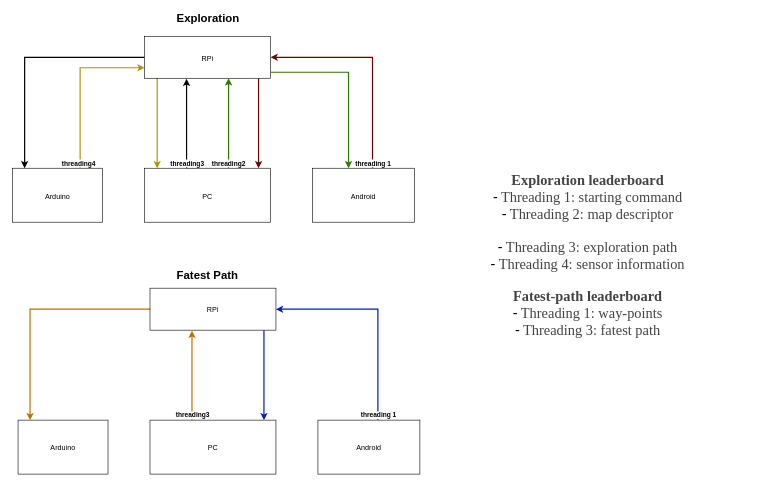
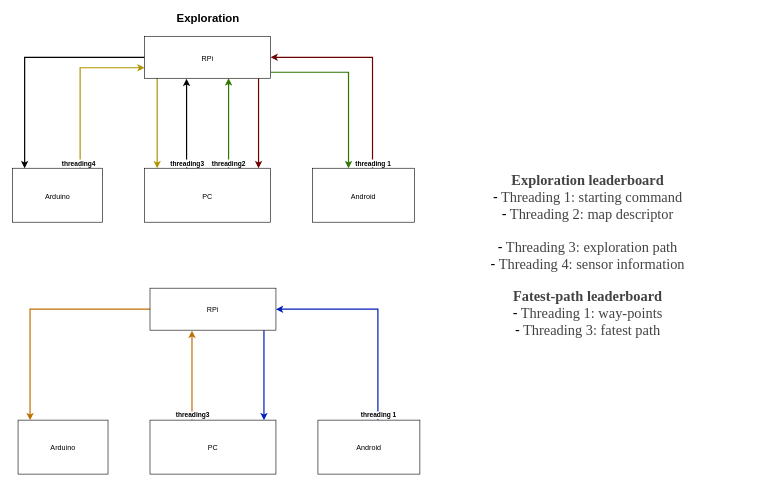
node "Fatest Path": removed
